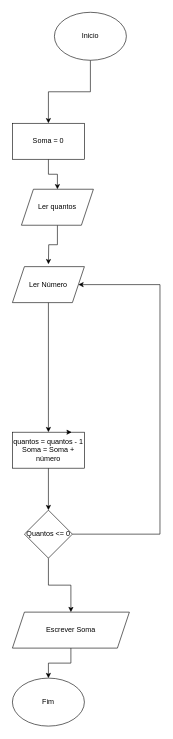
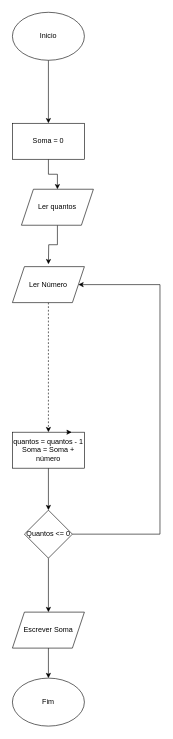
node "Inicio": moved (90, 36) -> (48, 36)
edge "Ler Número" -> "quantos = quantos - 1 Soma = Soma + número": style solid -> dashed
node "Escrever Soma": size 117x36 -> 72x36
